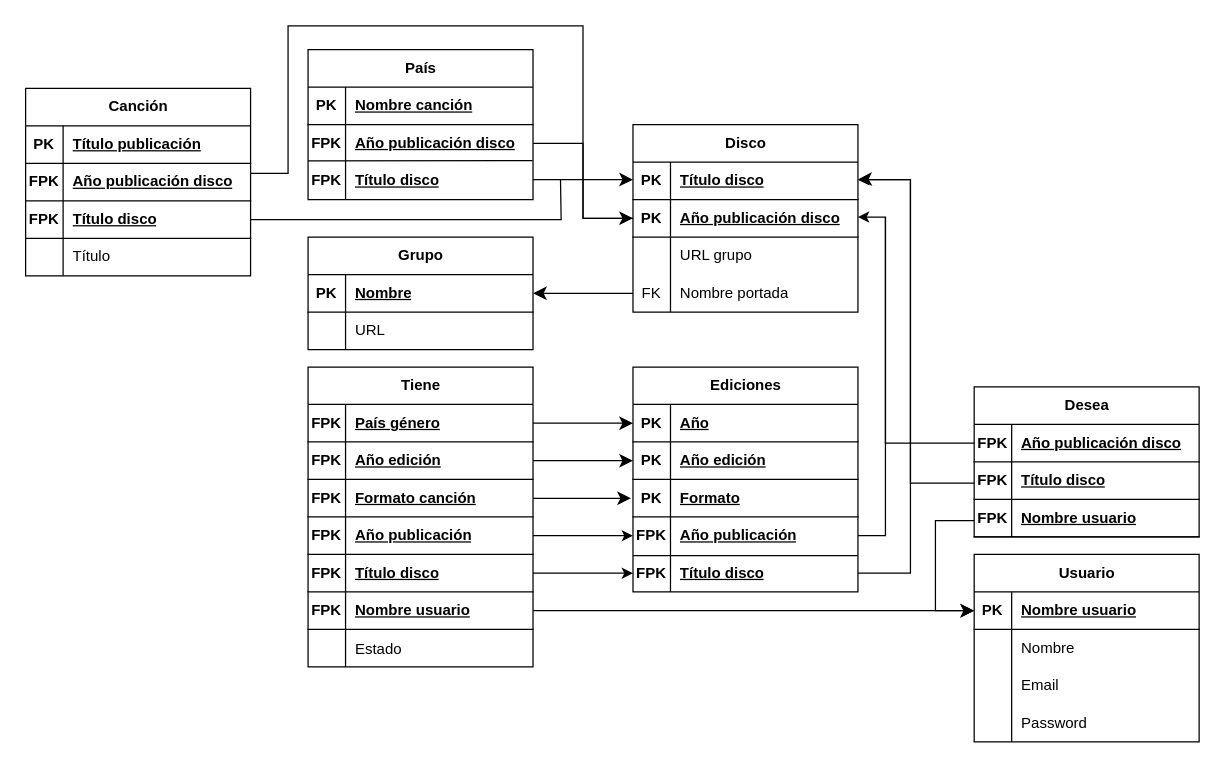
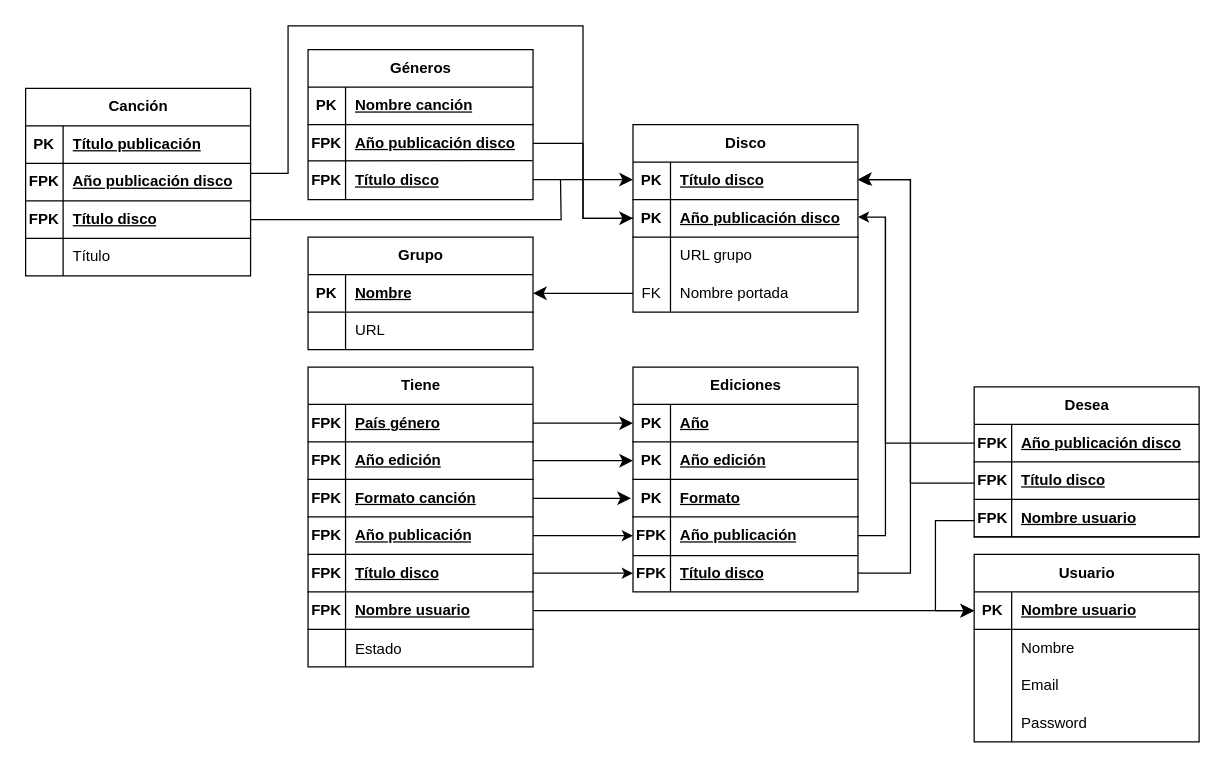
node "País": label "País" -> "Géneros"
